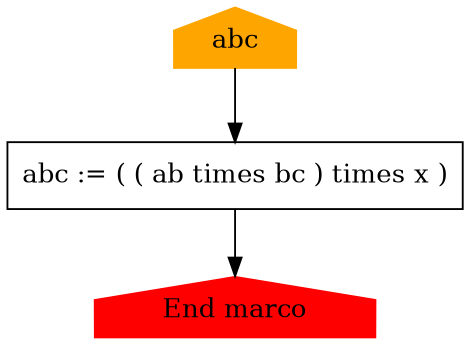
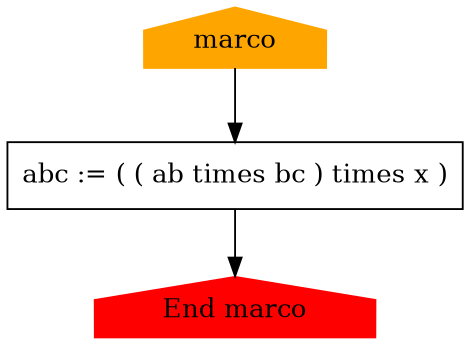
node "abc": label "abc" -> "marco"
